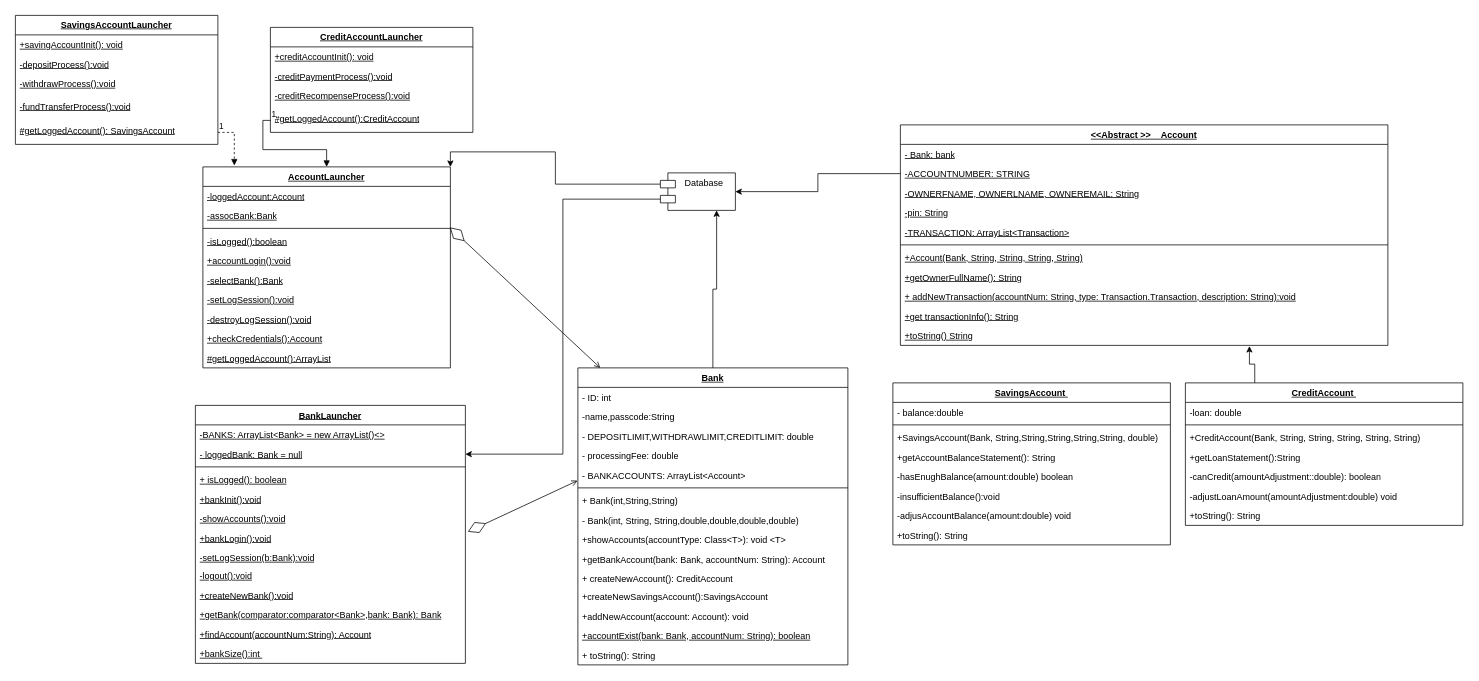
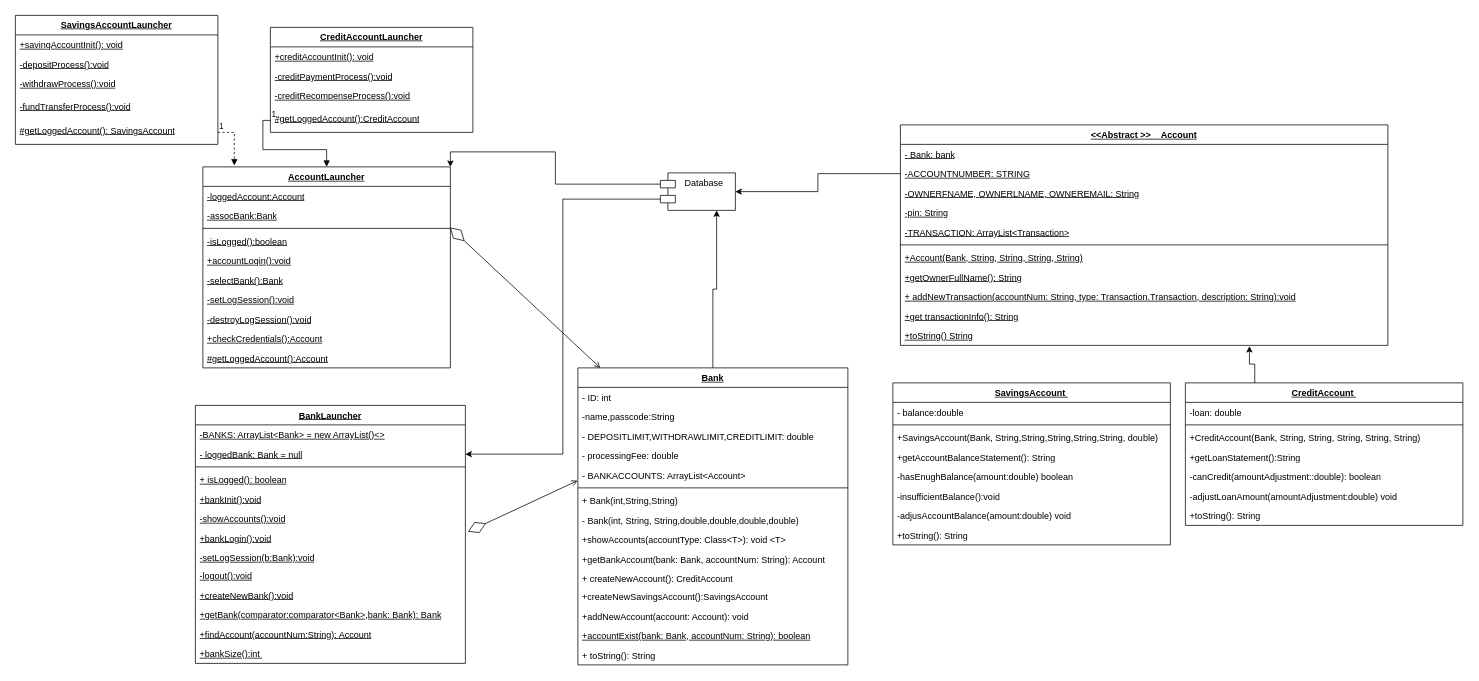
node "#getLoggedAccount():ArrayList": label "#getLoggedAccount():ArrayList" -> "#getLoggedAccount():Account"
